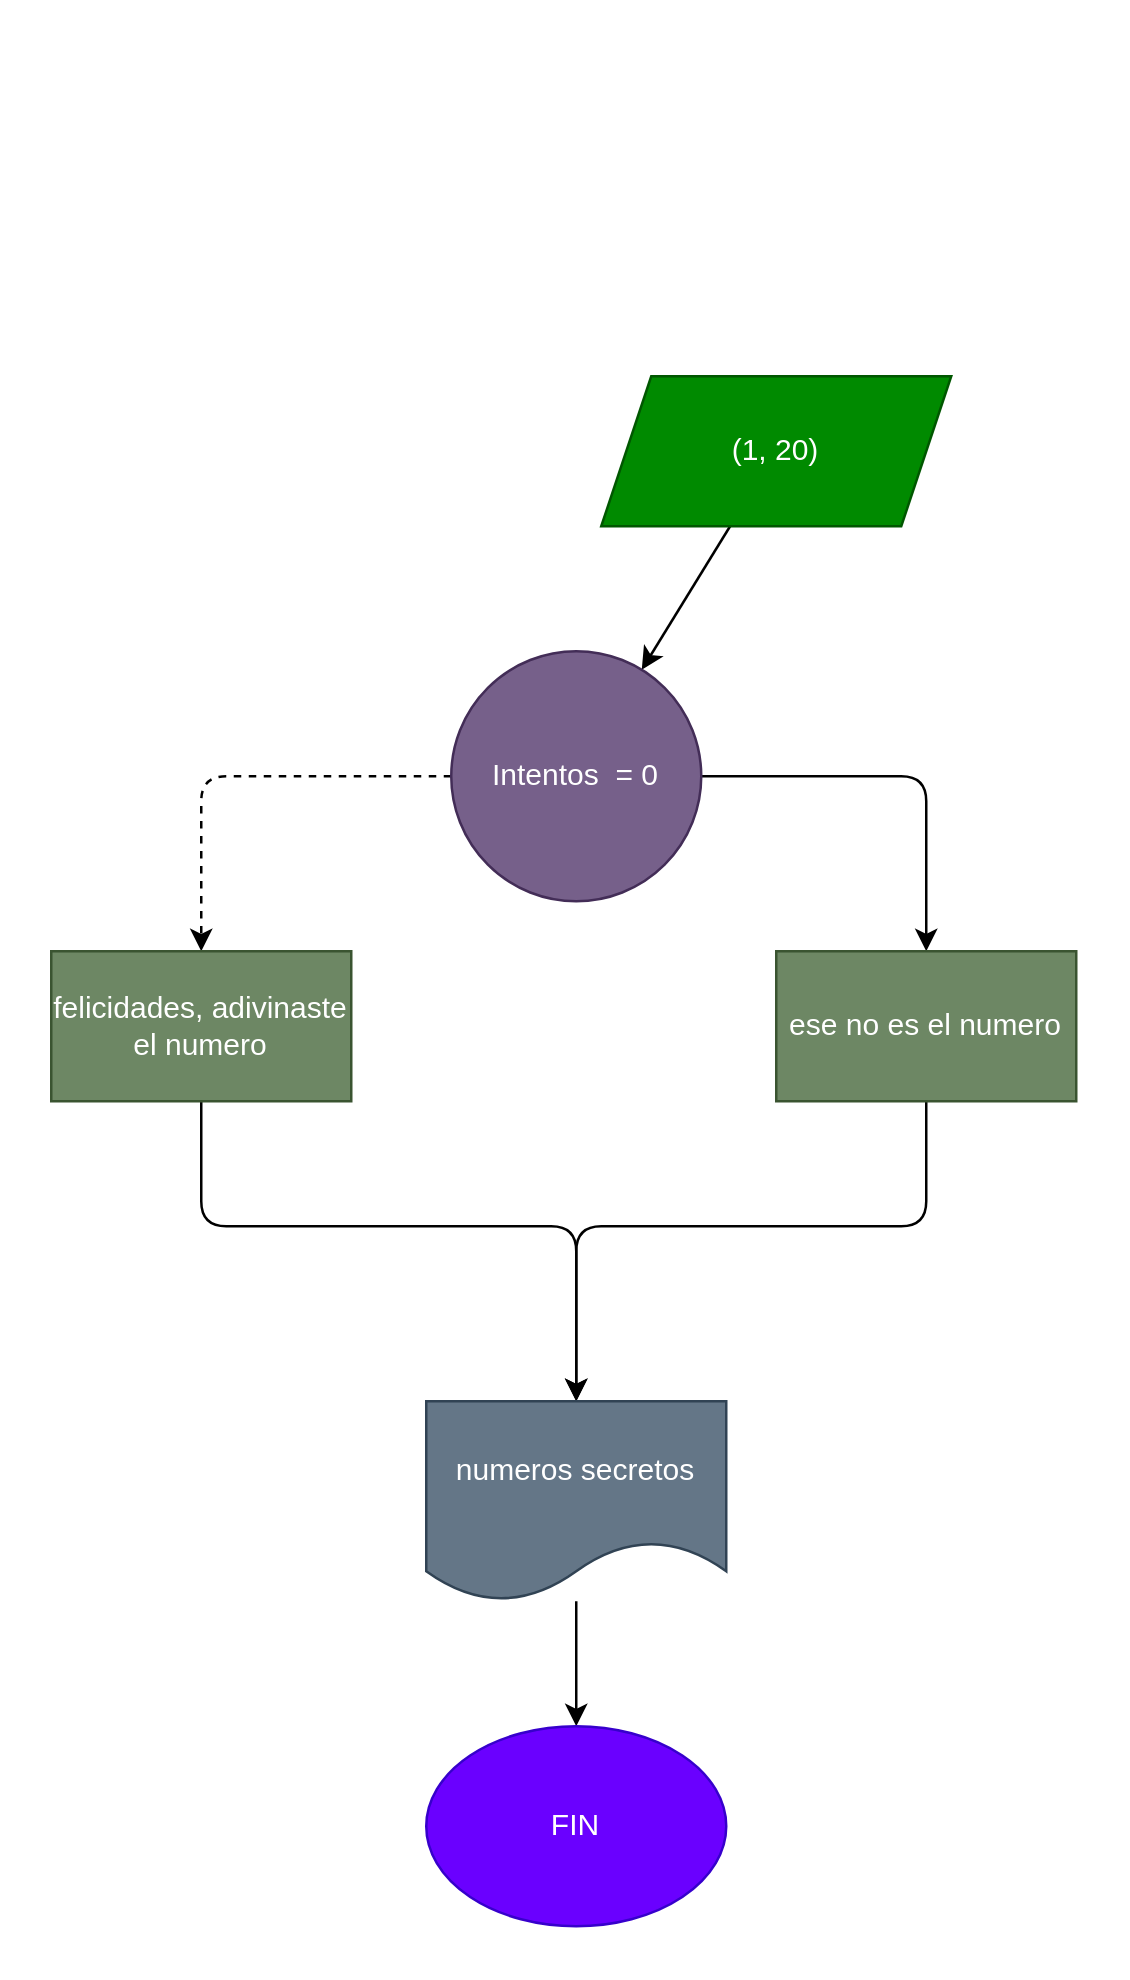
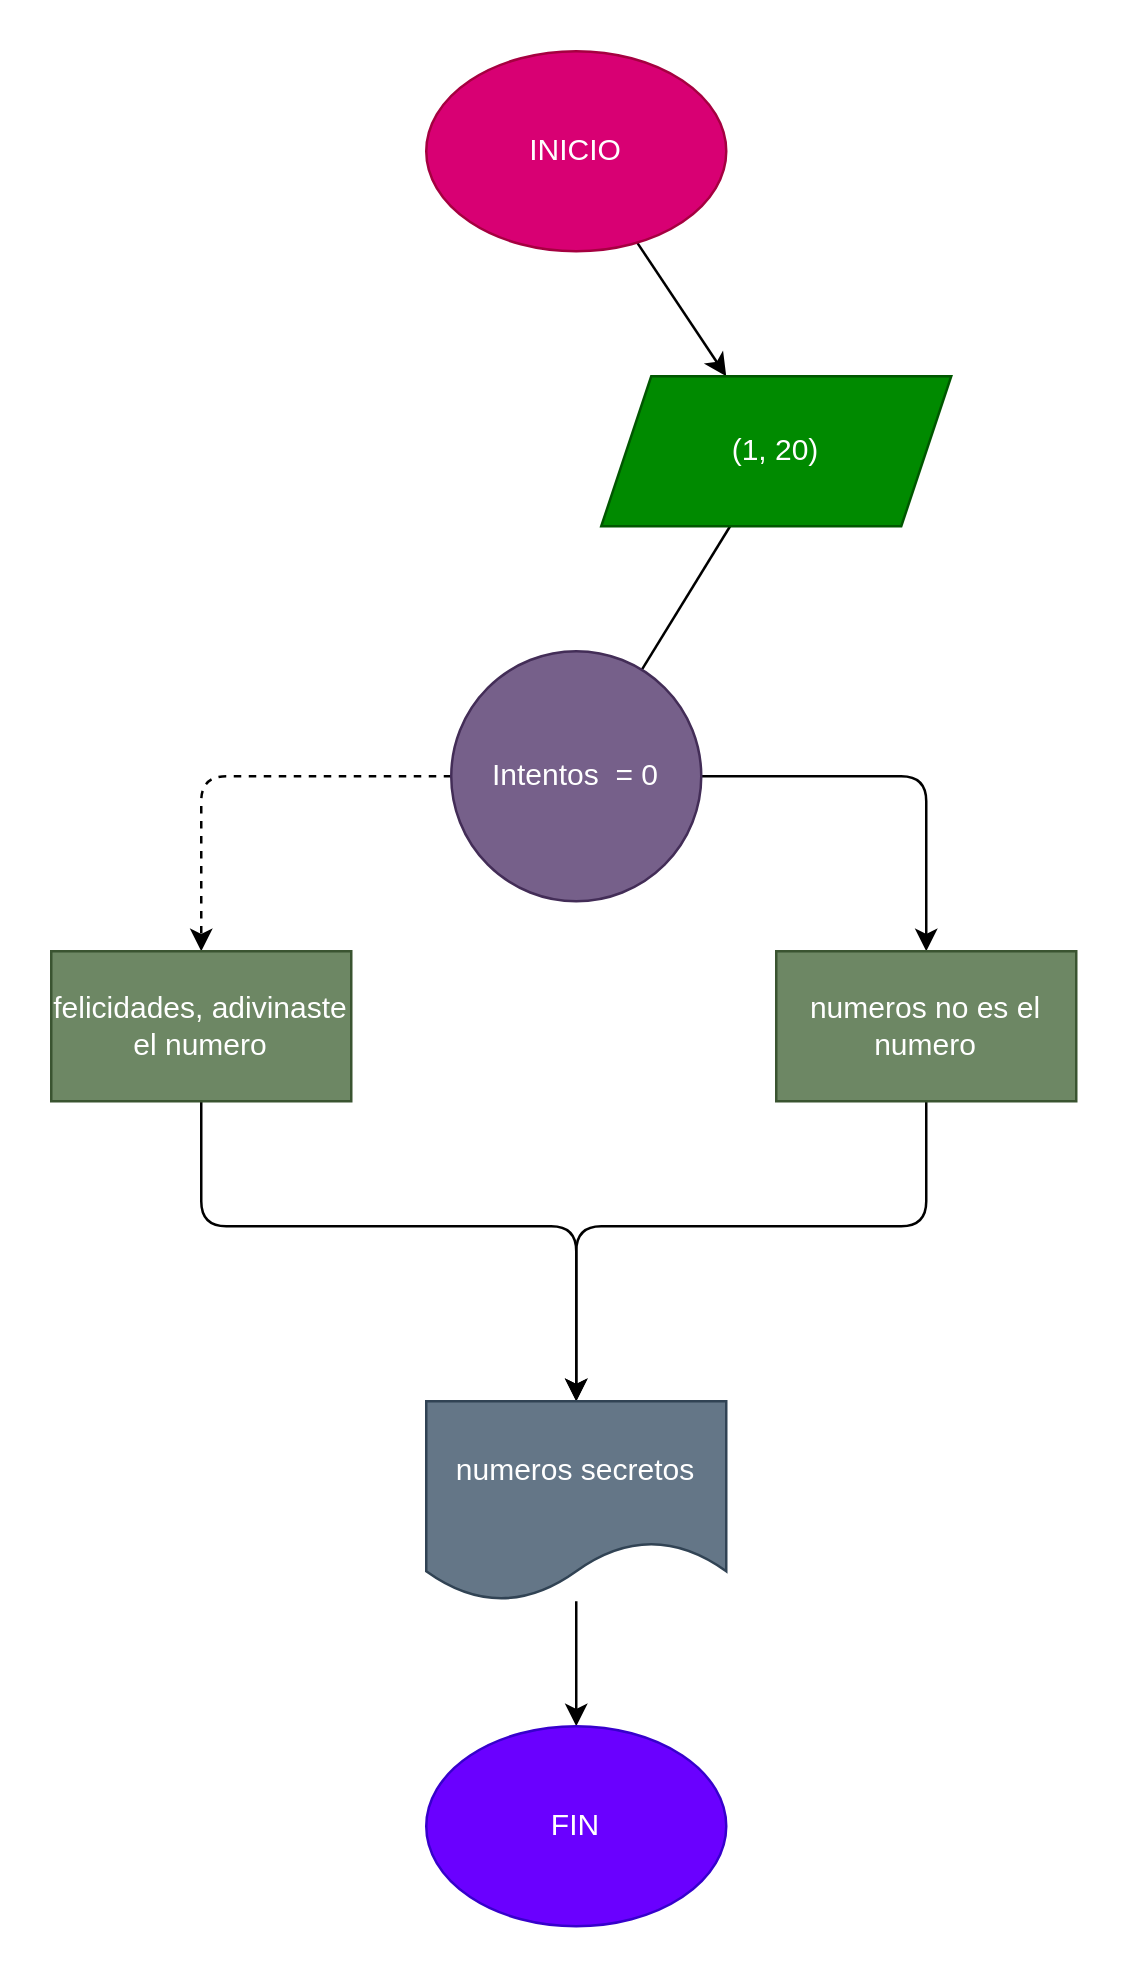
node "INICIO": added
edge "INICIO" -> "(1, 20)": added
edge "(1, 20)" -> "Intentos = 0": arrowhead classic -> none
node "ese no es el numero": label "ese no es el numero" -> "numeros no es el numero"
